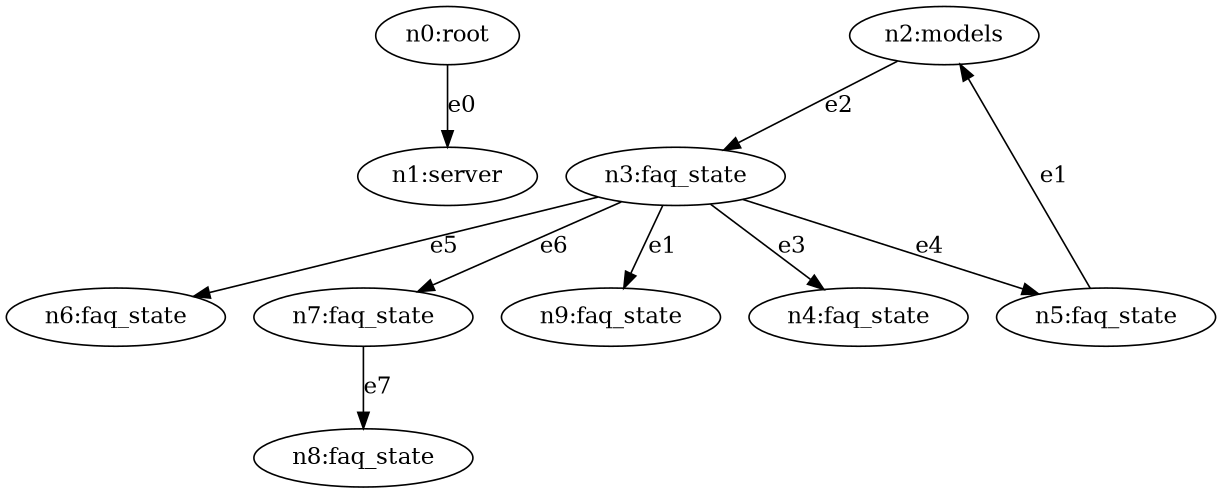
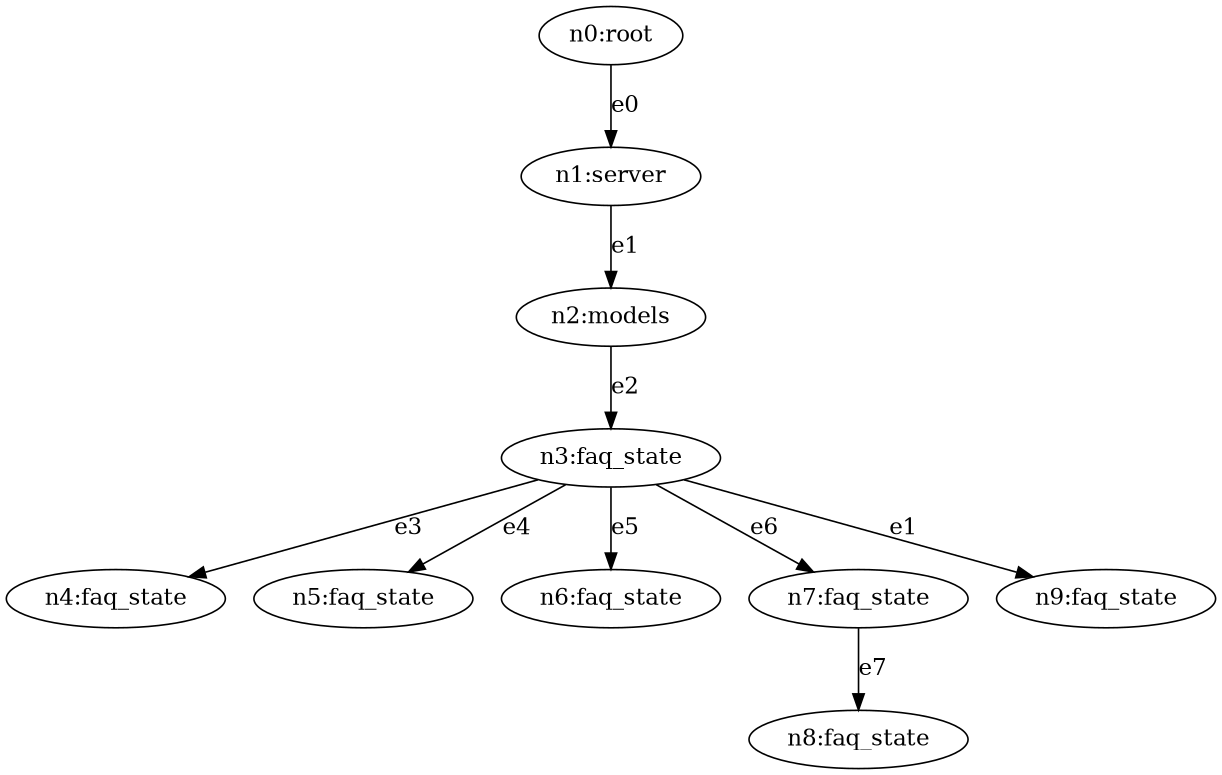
edge "n5:faq_state" -> "n2:models": now "n1:server" -> "n2:models"
